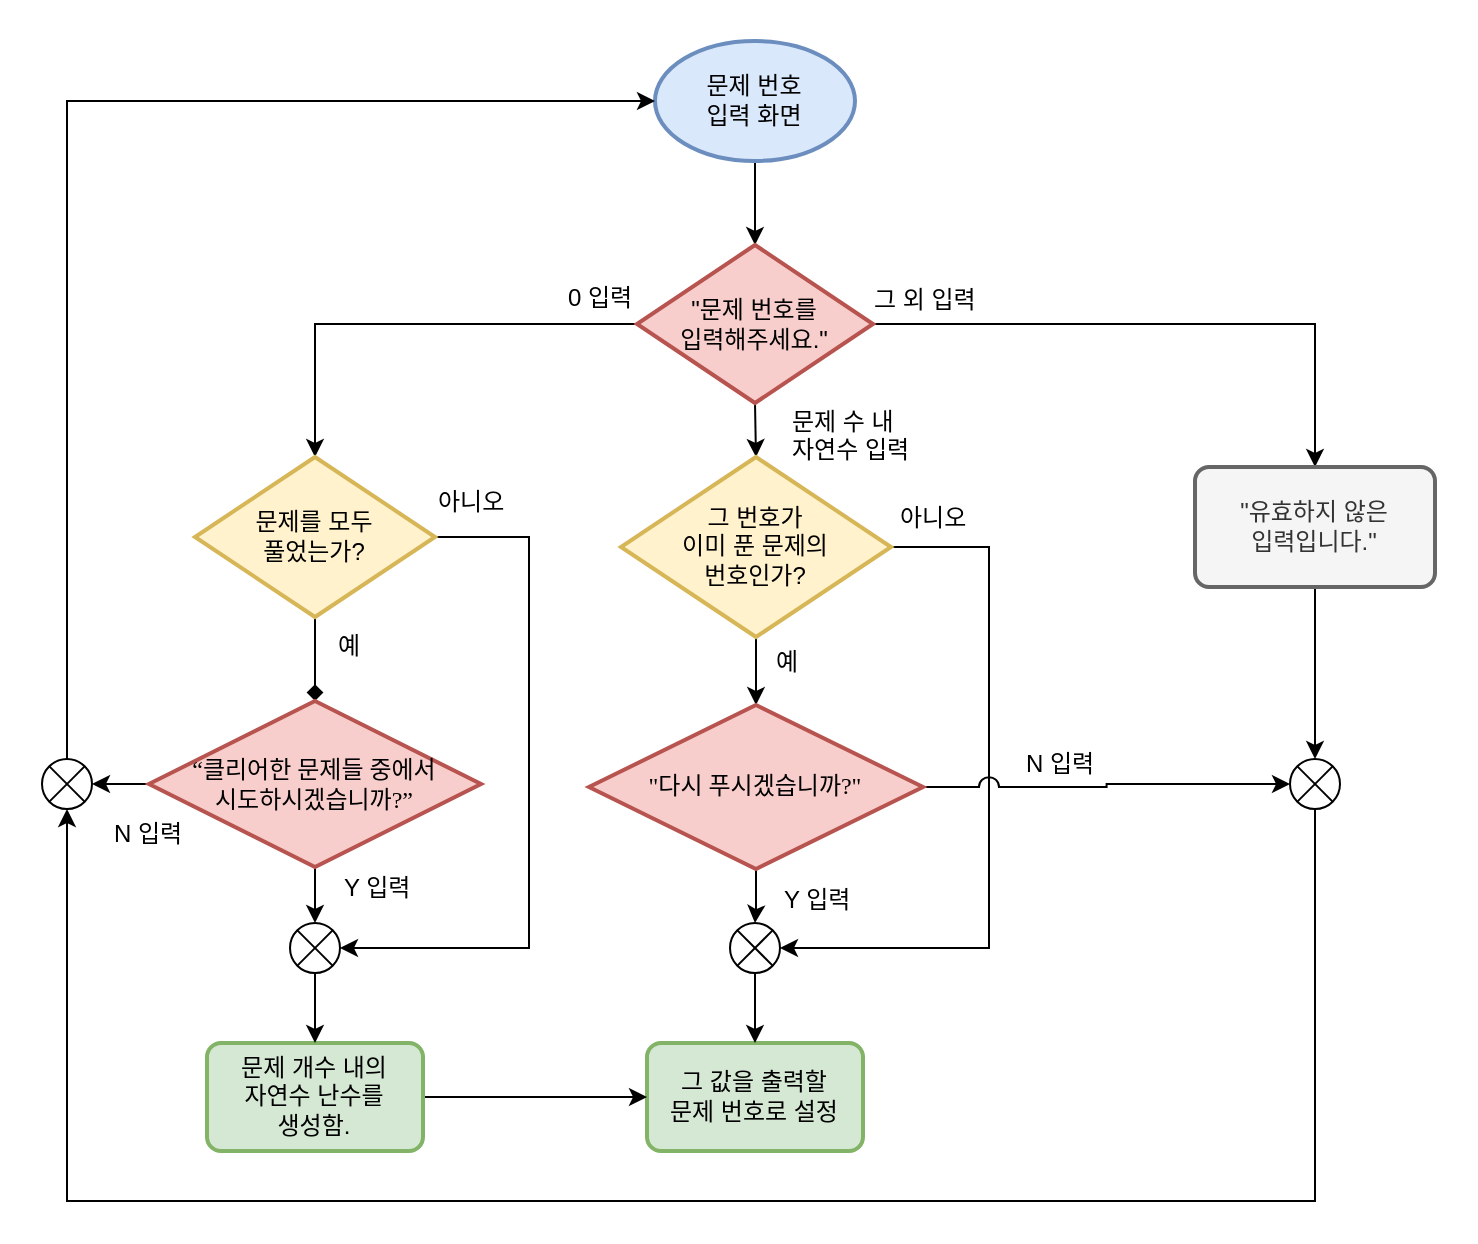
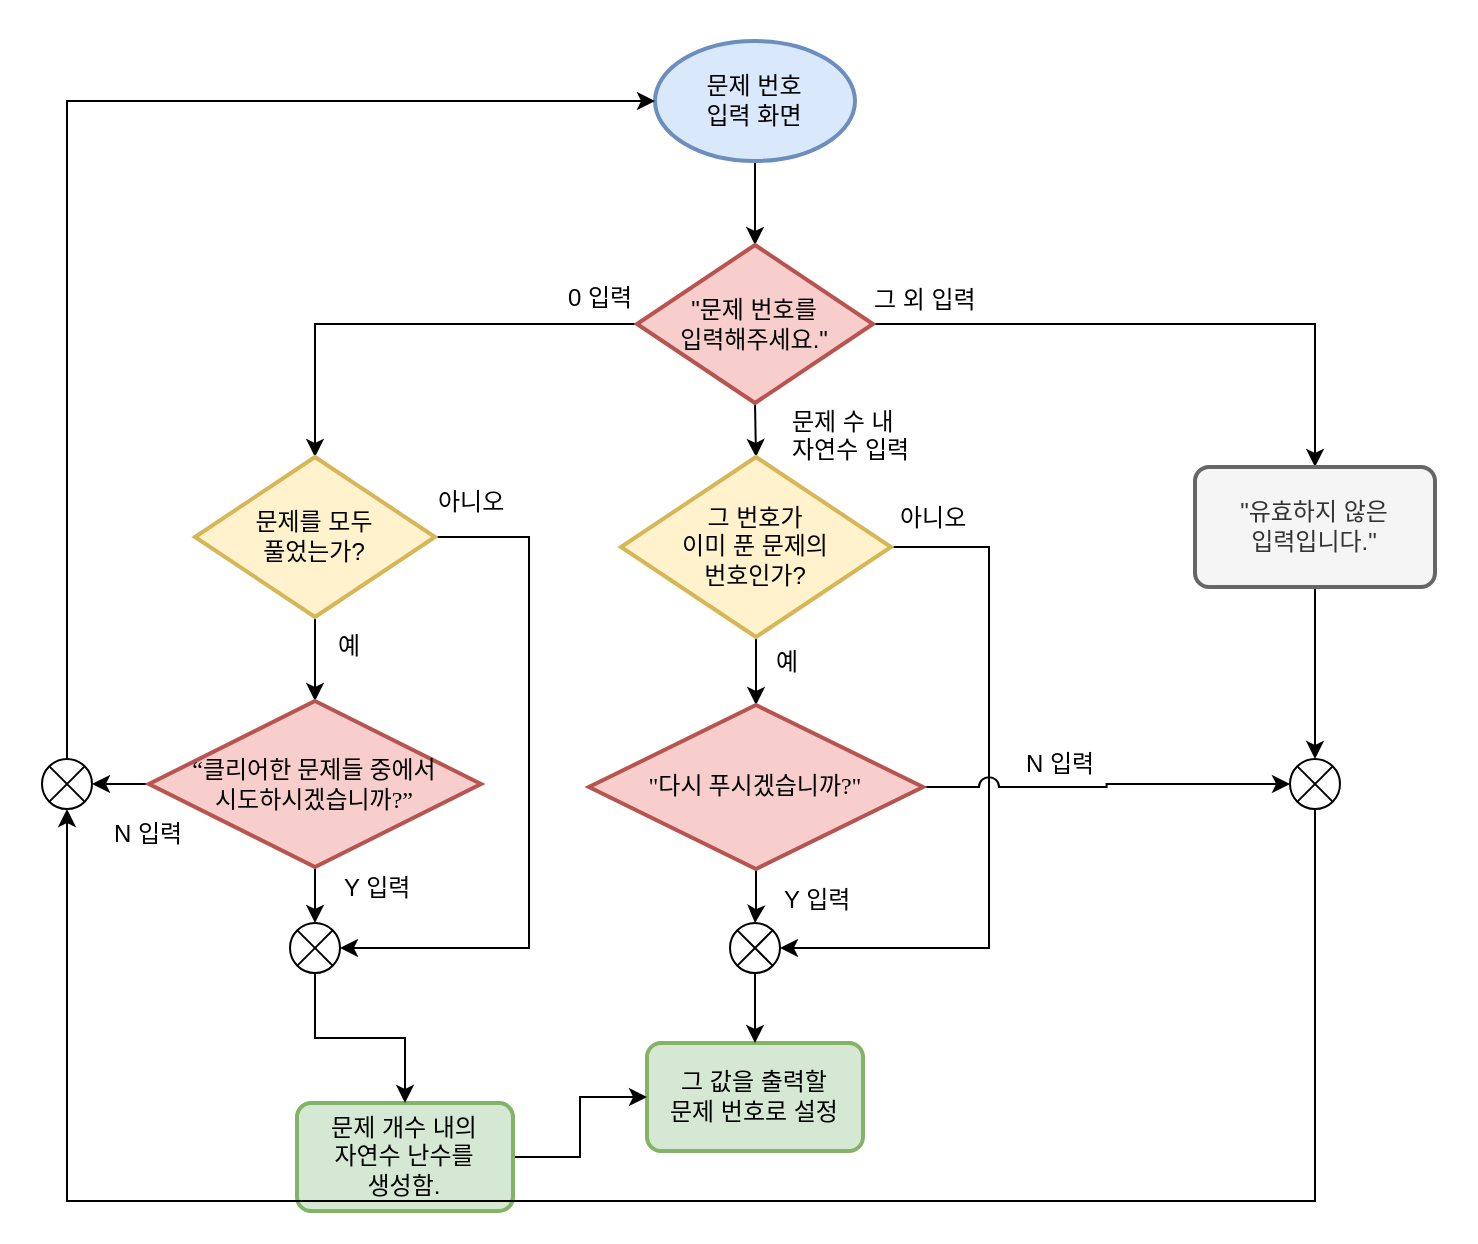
edge "문제를 모두 풀었는가?" -> "“클리어한 문제들 중에서 시도하시겠습니까?”": arrowhead diamond -> classic
node "문제 개수 내의 자연수 난수를 생성함.": moved (315, 1097) -> (405, 1157)
